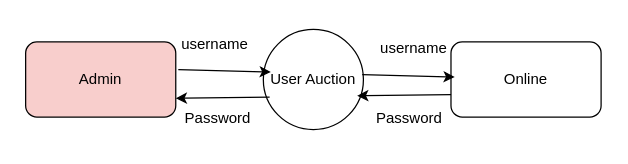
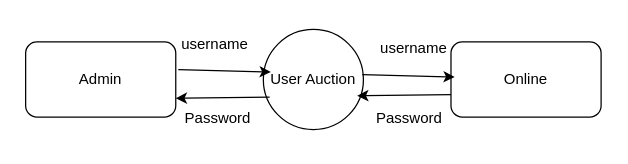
node "Admin": fillcolor #f8cecc -> #ffffff
